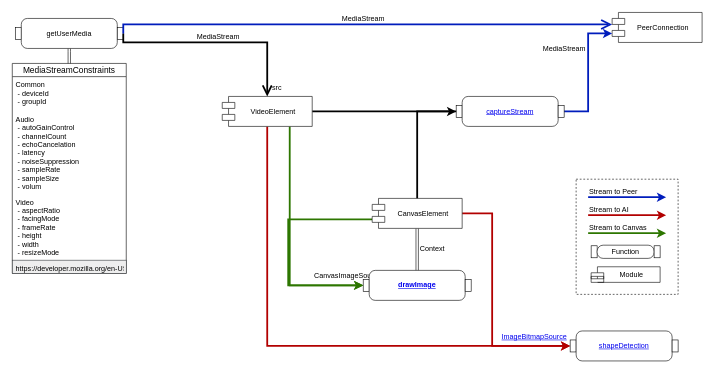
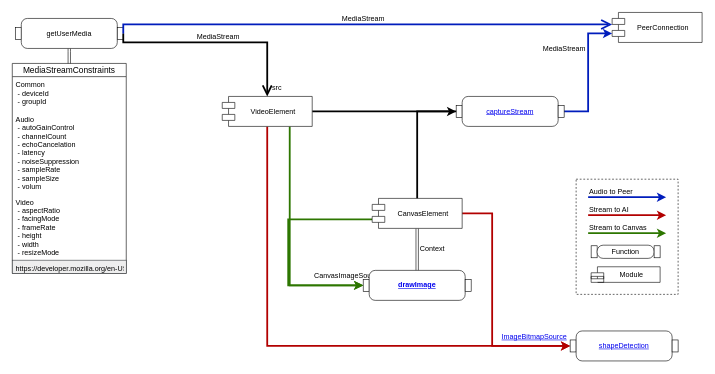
node "Stream to Peer": label "Stream to Peer" -> "Audio to Peer"
